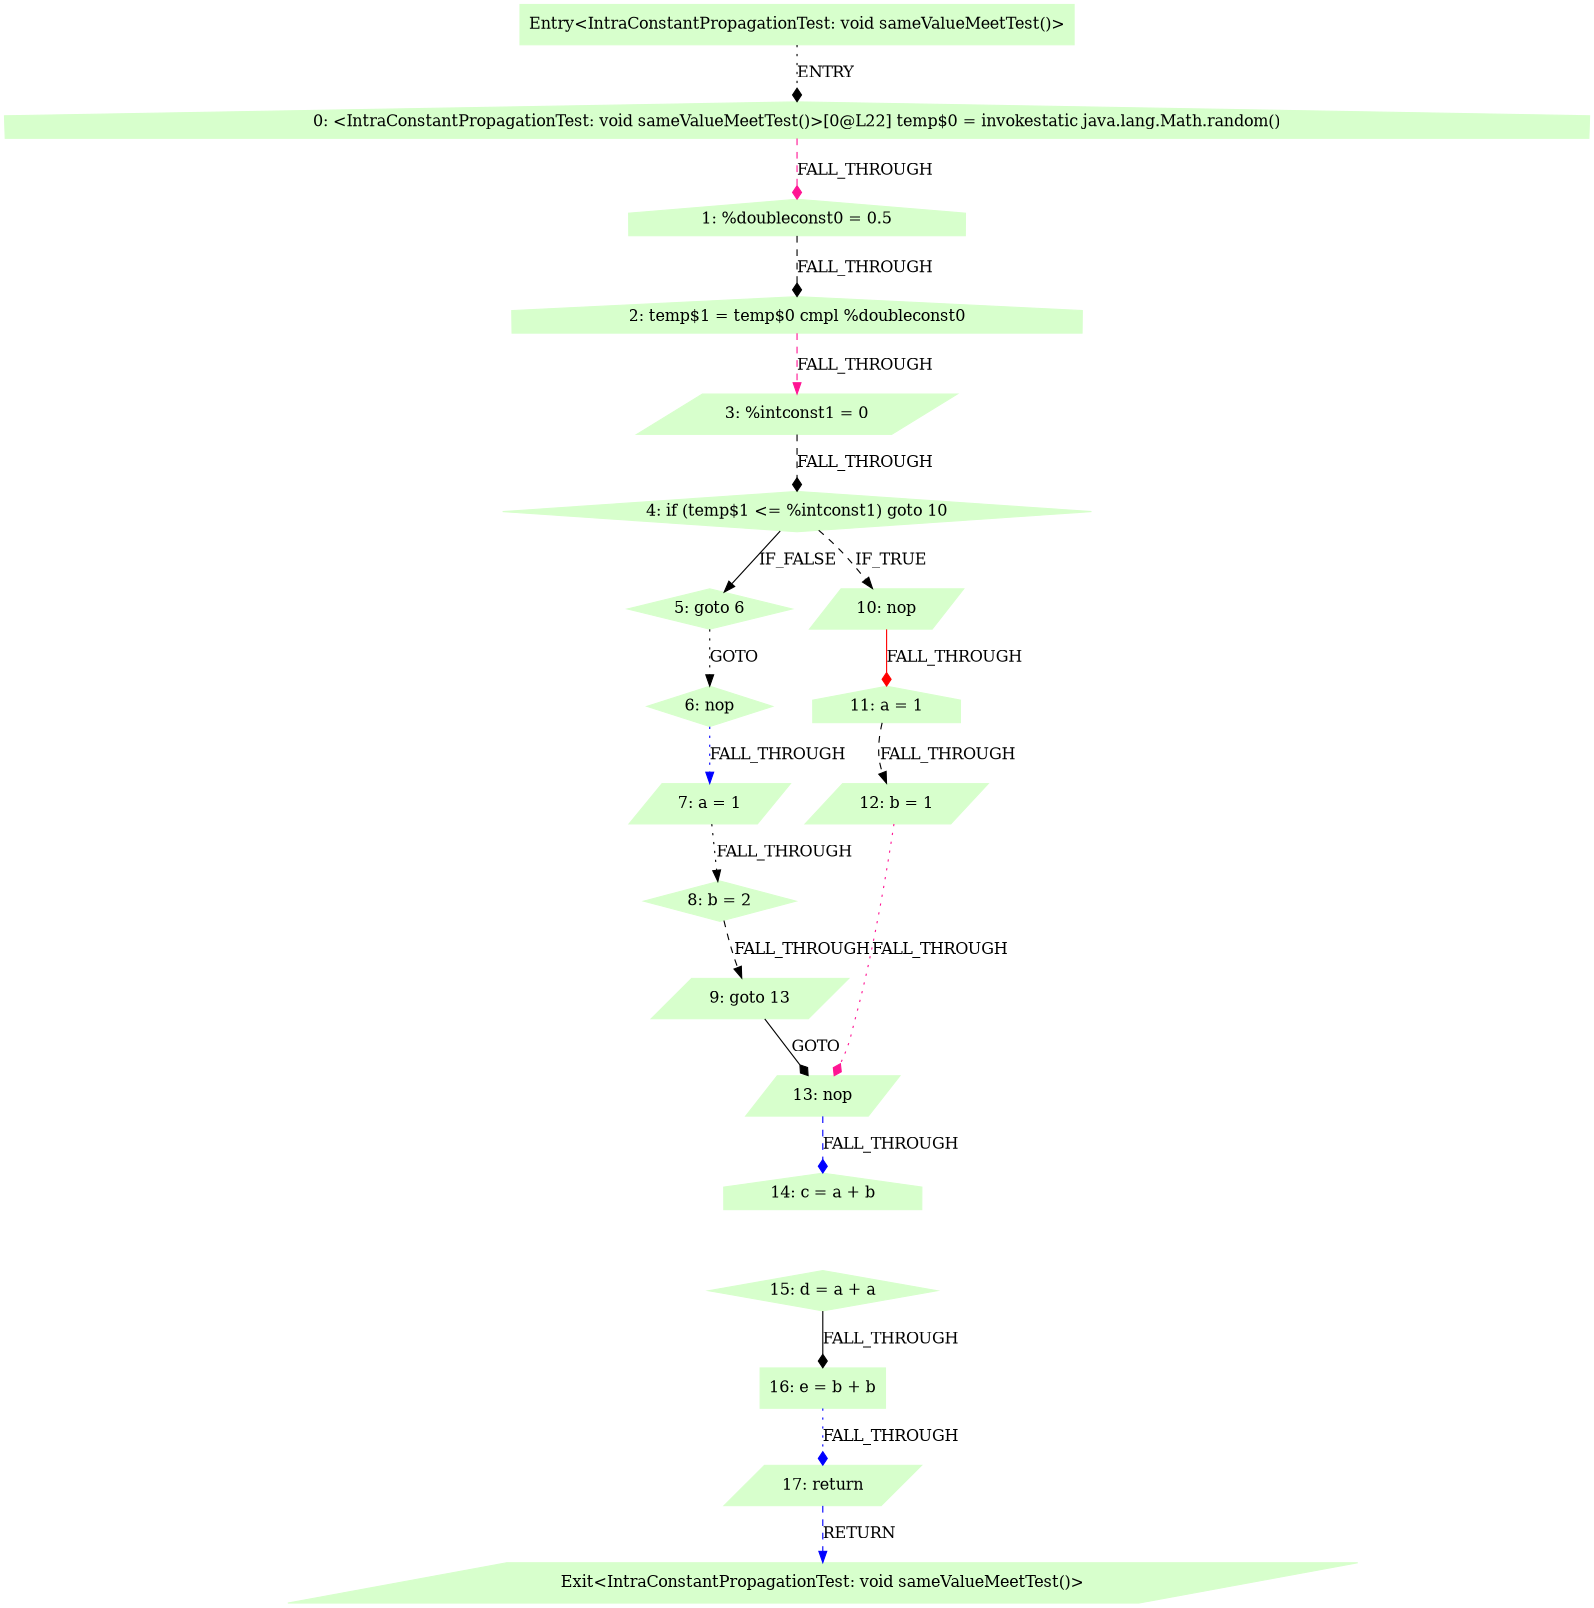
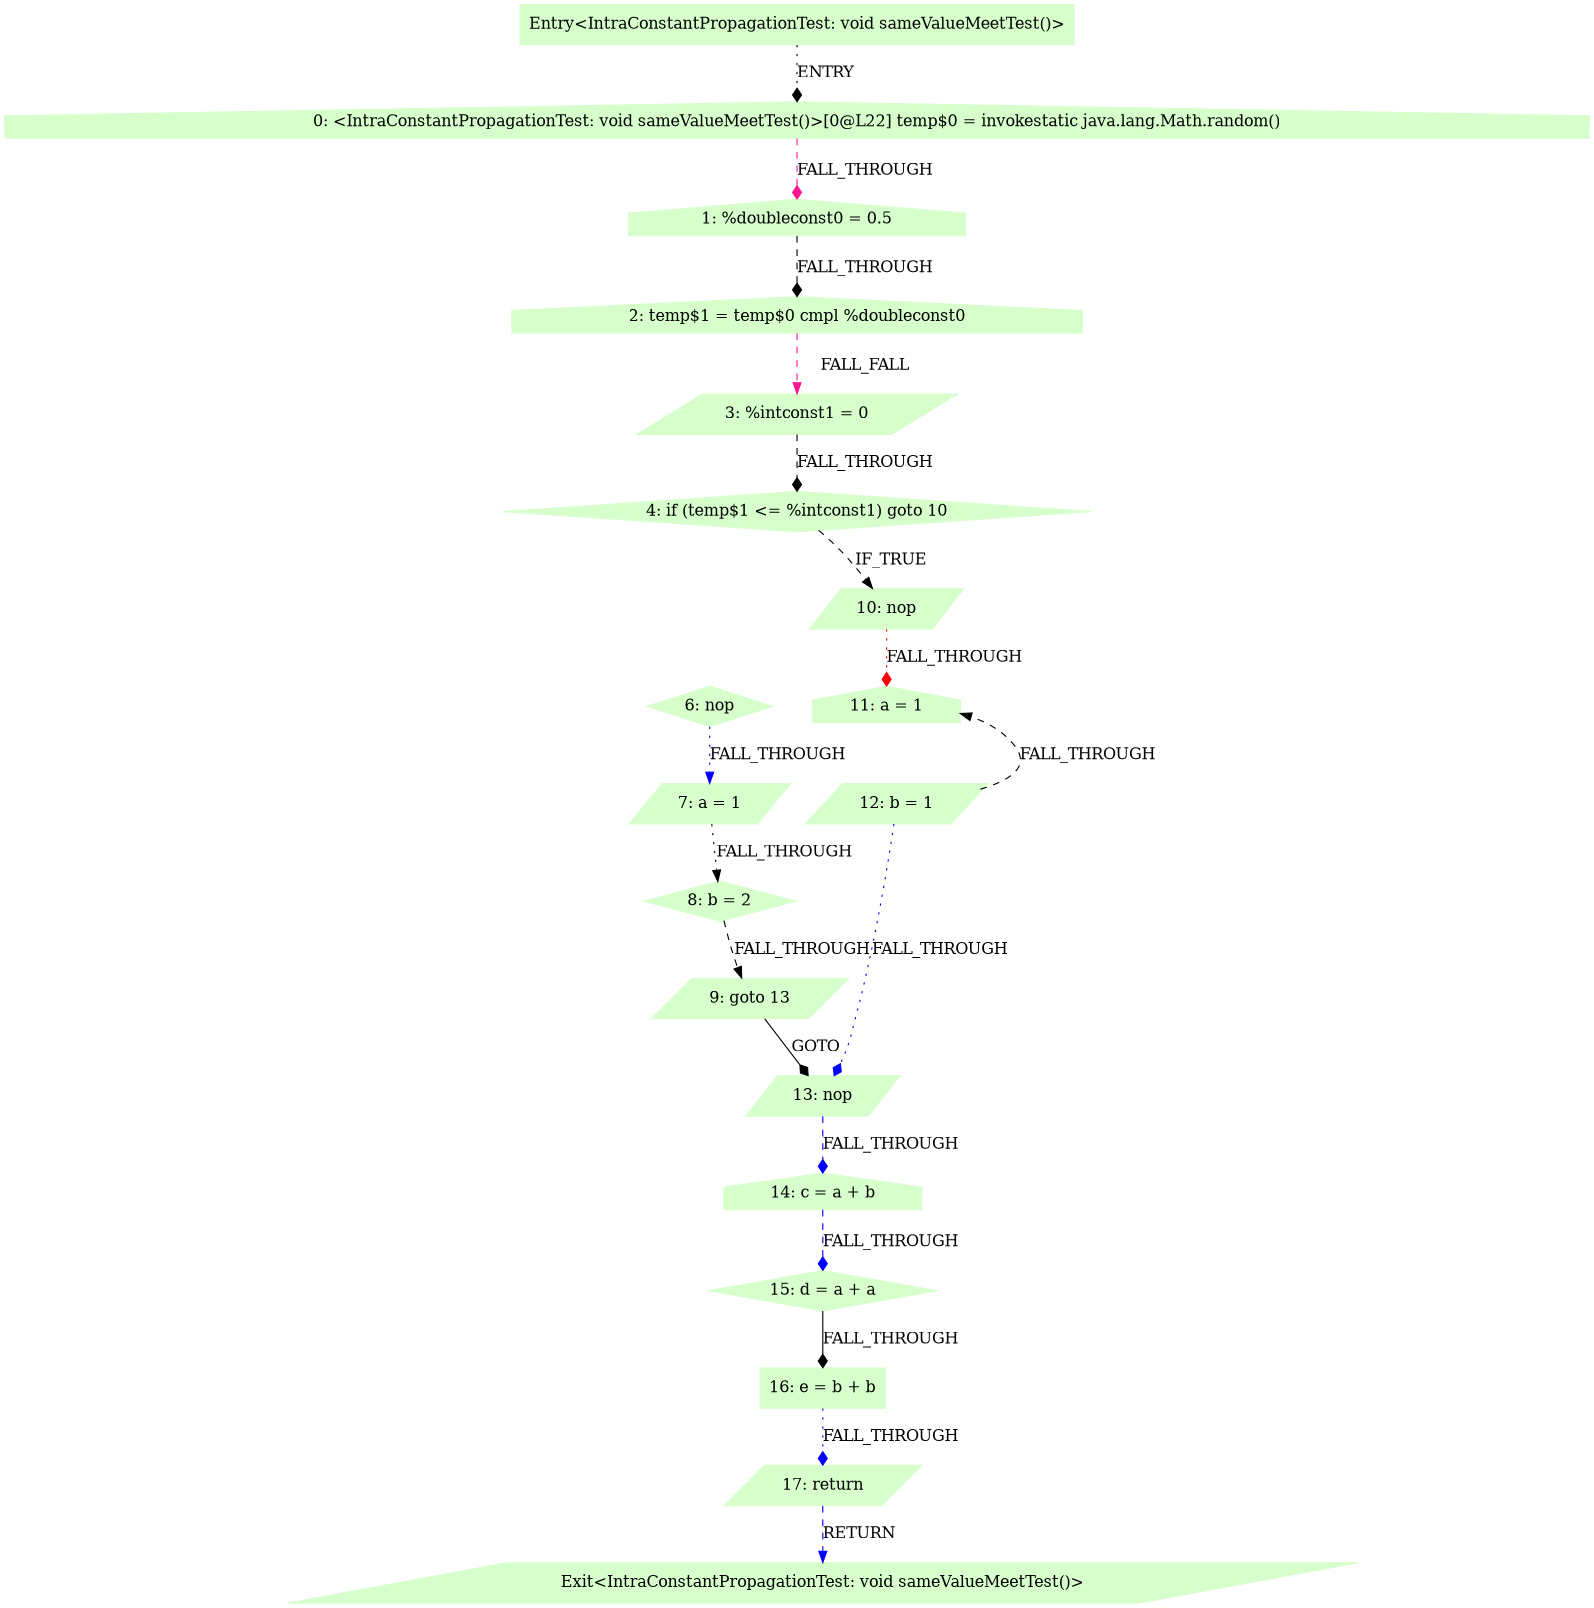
edge "2: temp$1 = temp$0 cmpl %doubleconst0" -> "3: %intconst1 = 0": label "FALL_THROUGH" -> "FALL_FALL"
node "5: goto 6": removed
edge "10: nop" -> "11: a = 1": style solid -> dotted
edge "11: a = 1" -> "12: b = 1": reversed
edge "12: b = 1" -> "13: nop": color deeppink -> blue
edge "14: c = a + b" -> "15: d = a + a": added, label "FALL_THROUGH"
